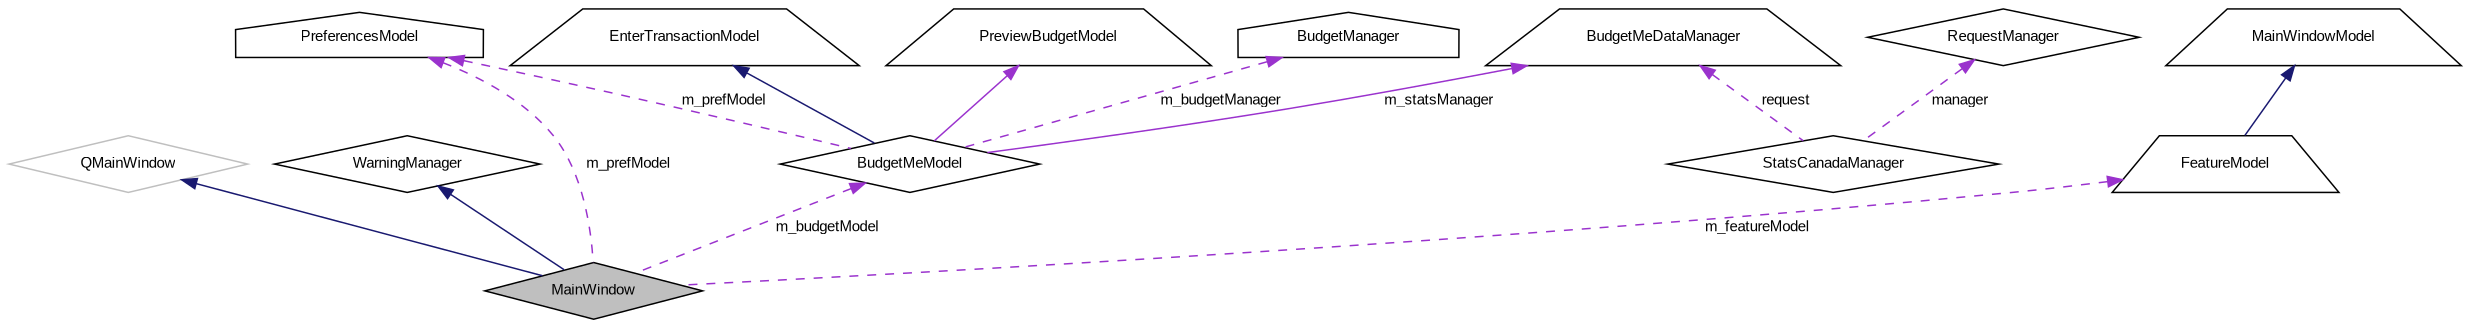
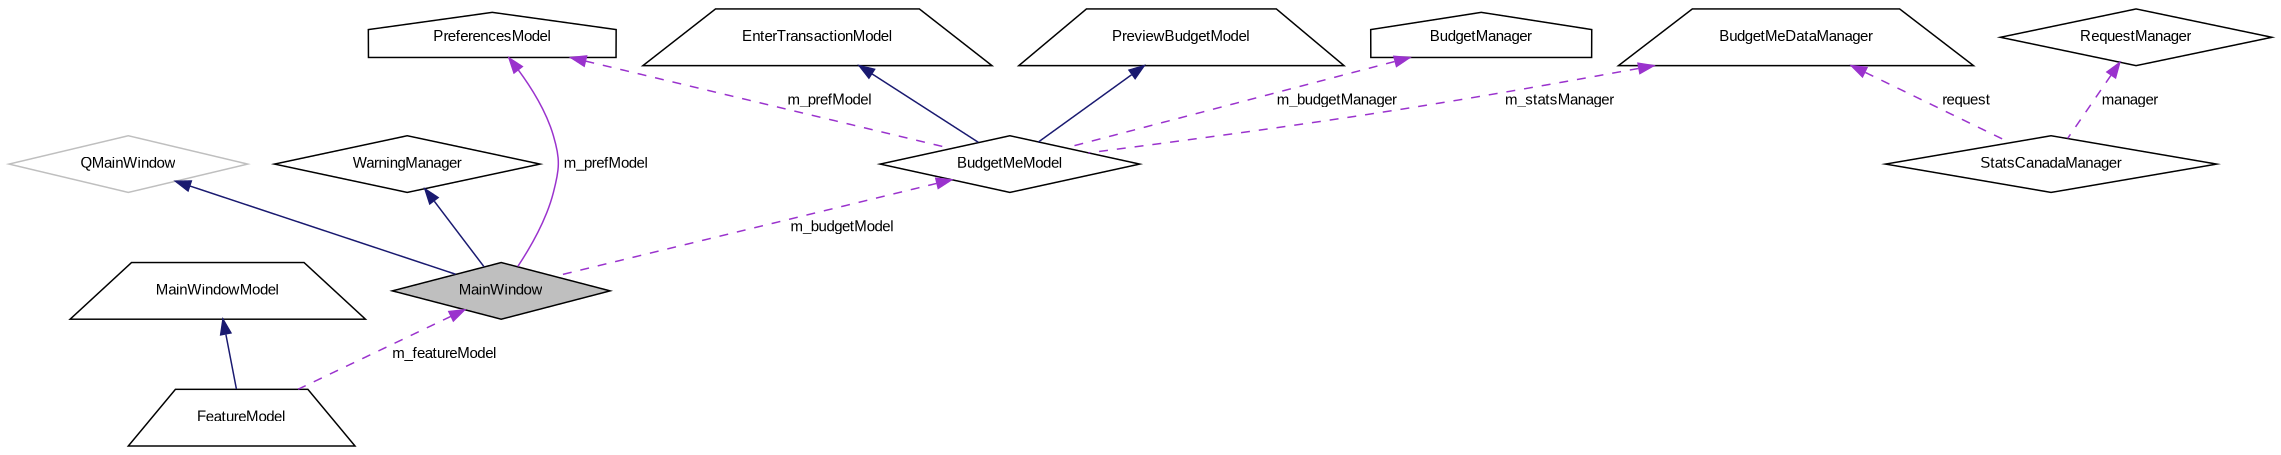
edge "BudgetMeModel" -> "PreviewBudgetModel": color darkorchid3 -> midnightblue
edge "BudgetMeModel" -> "BudgetMeDataManager": style solid -> dashed
edge "MainWindow" -> "PreferencesModel": style dashed -> solid
edge "MainWindow" -> "FeatureModel": reversed
